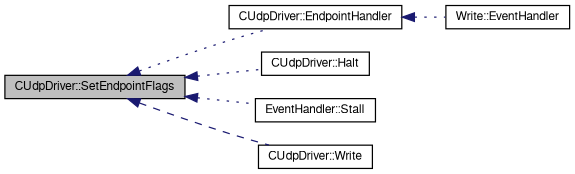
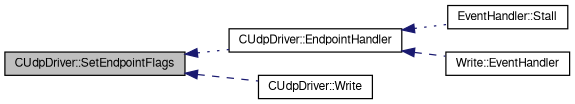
edge "Write::EventHandler" -> "CUdpDriver::EndpointHandler": style dotted -> dashed
node "CUdpDriver::Halt": removed
edge "EventHandler::Stall" -> "CUdpDriver::SetEndpointFlags": now "EventHandler::Stall" -> "CUdpDriver::EndpointHandler"
